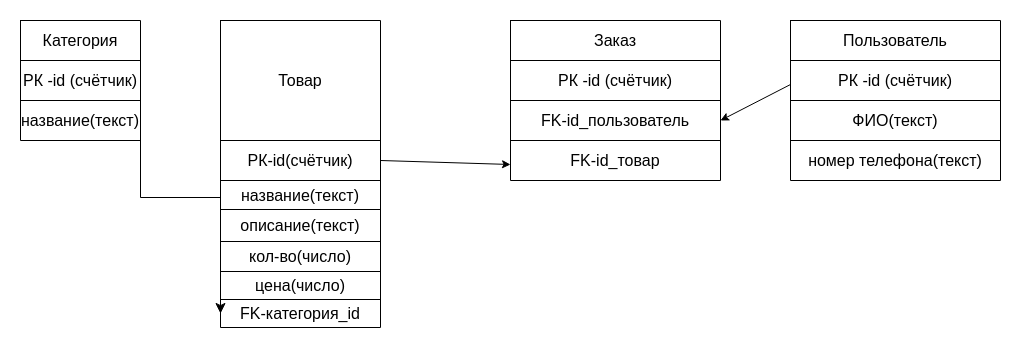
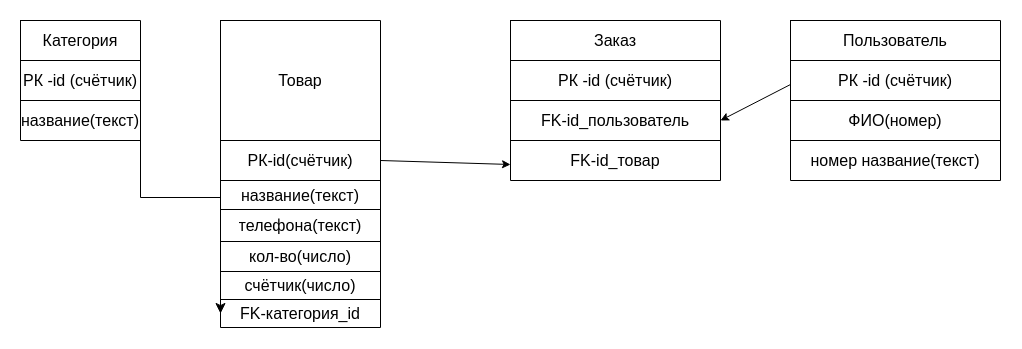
node "ФИО(текст)": label "ФИО(текст)" -> "ФИО(номер)"
node "номер телефона(текст)": label "номер телефона(текст)" -> "номер название(текст)"
node "описание(текст)": label "описание(текст)" -> "телефона(текст)"
node "цена(число)": label "цена(число)" -> "счётчик(число)"
